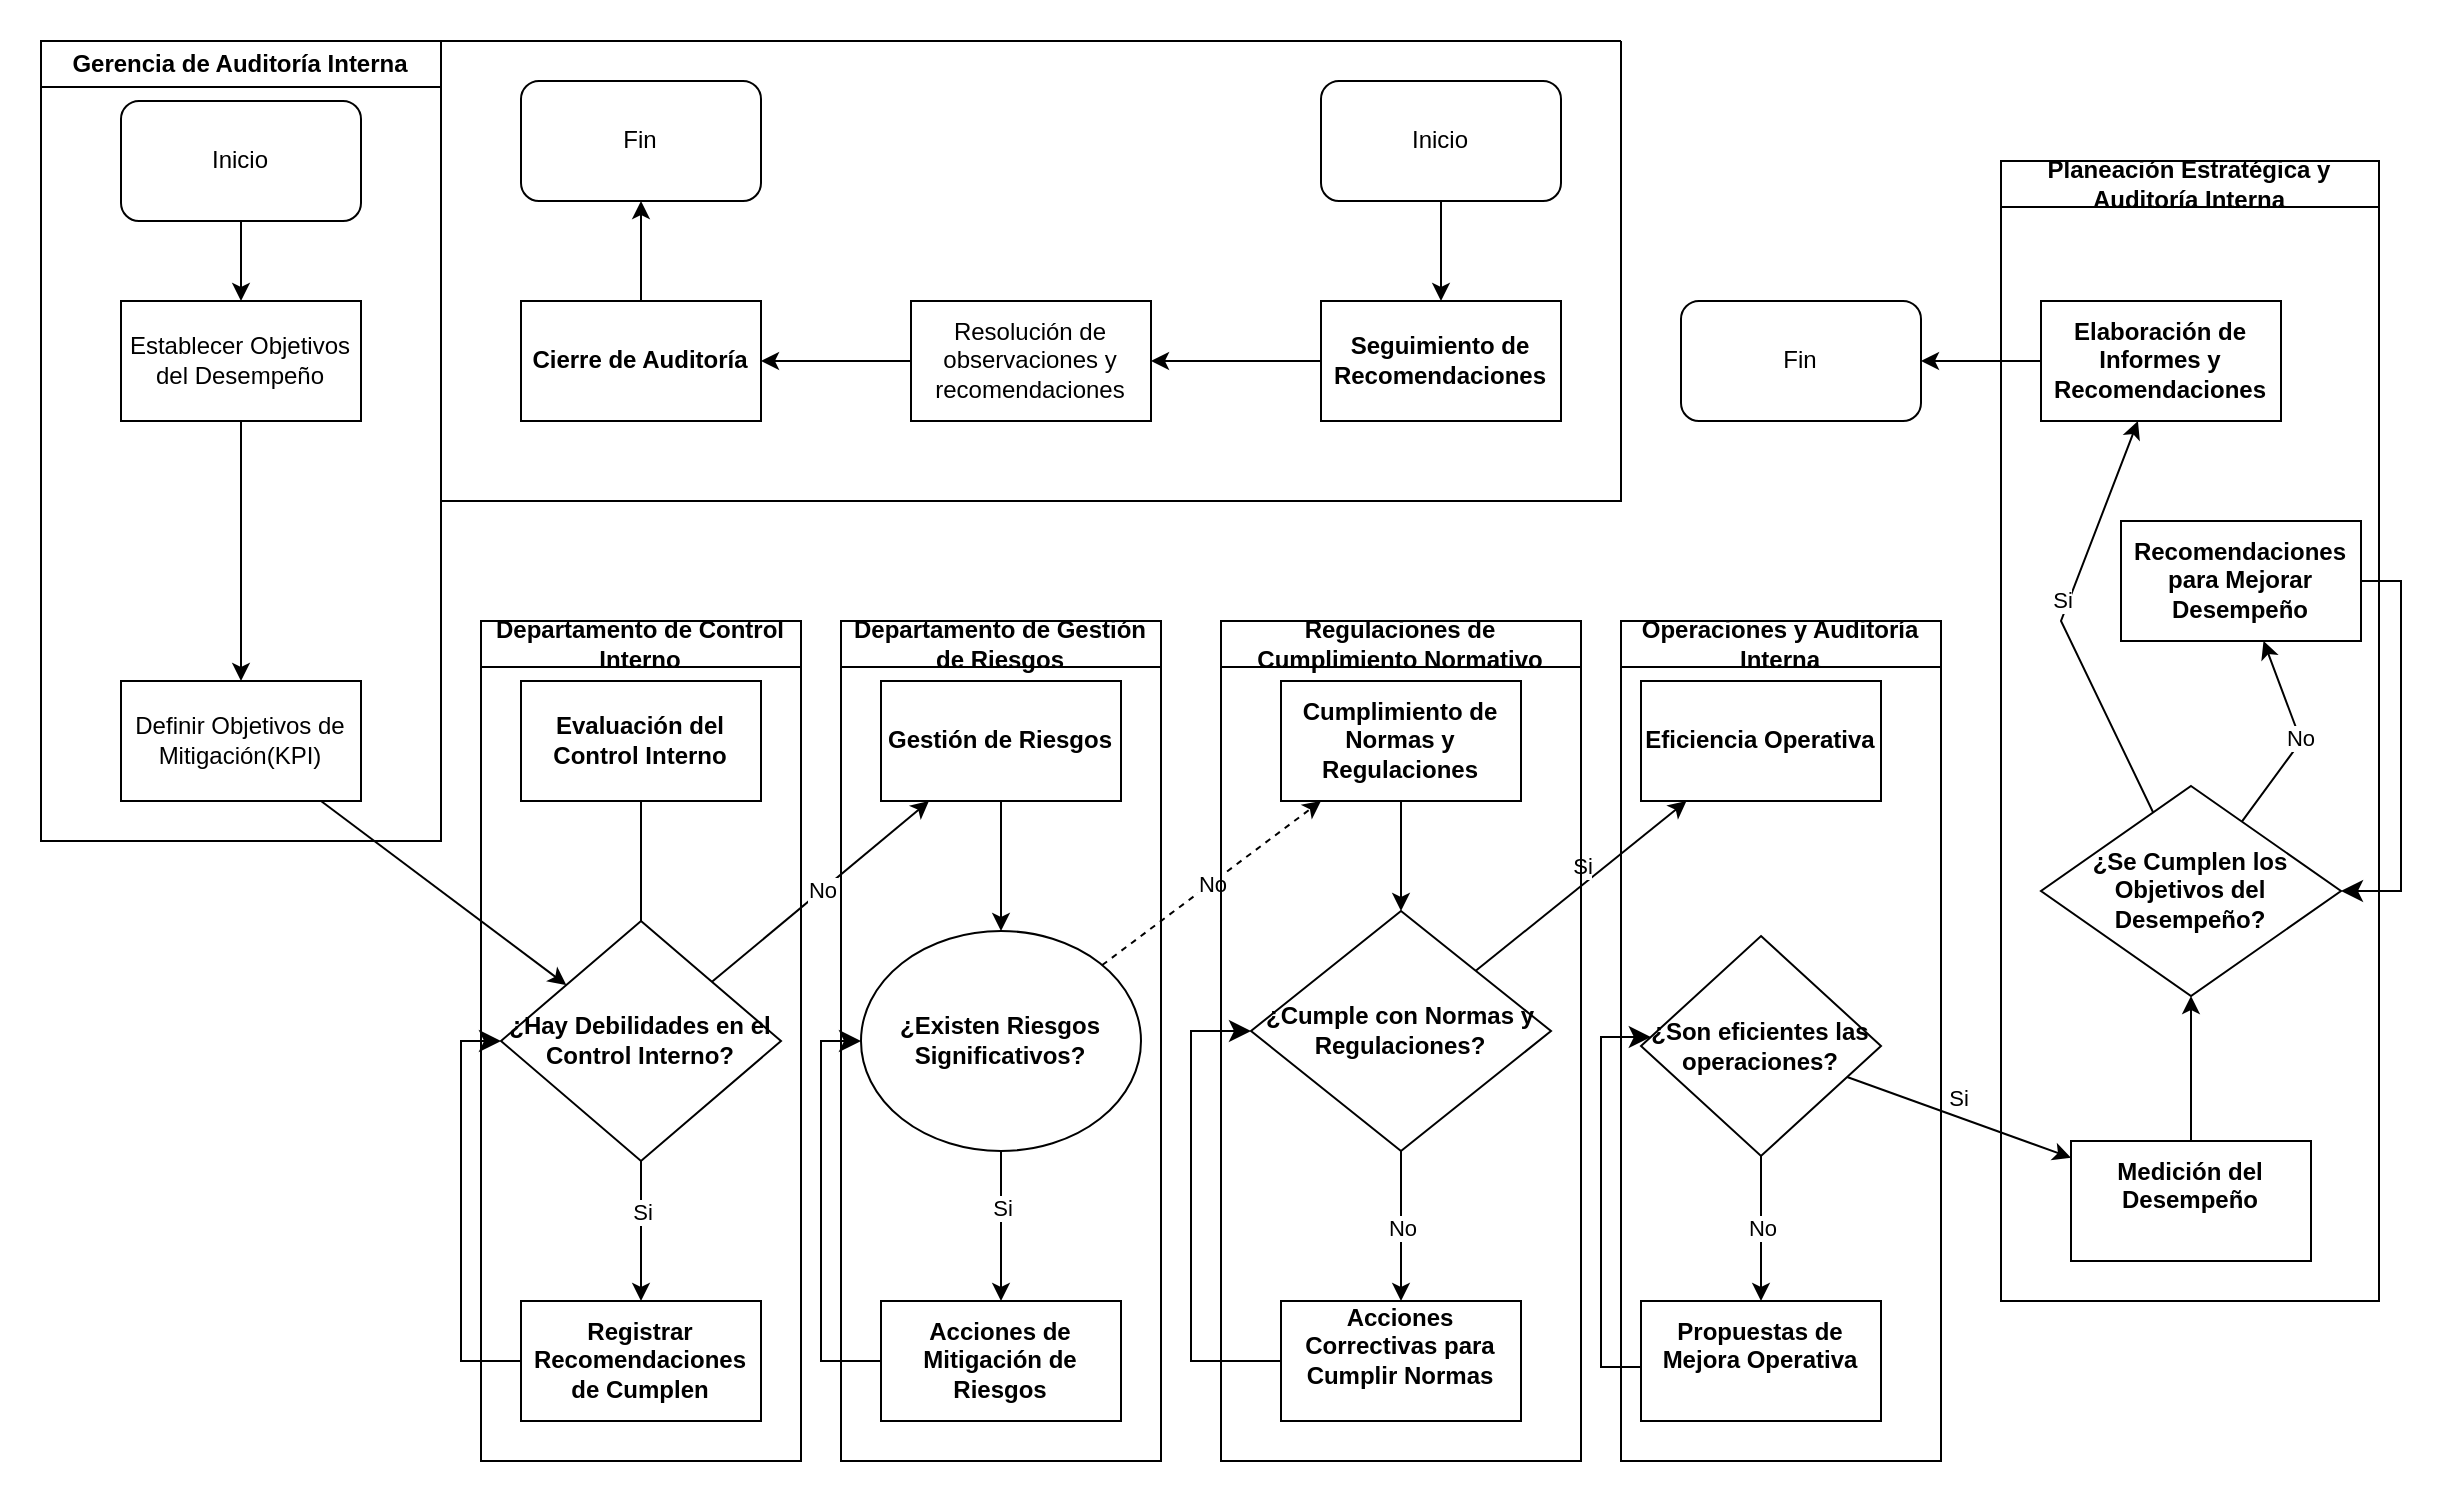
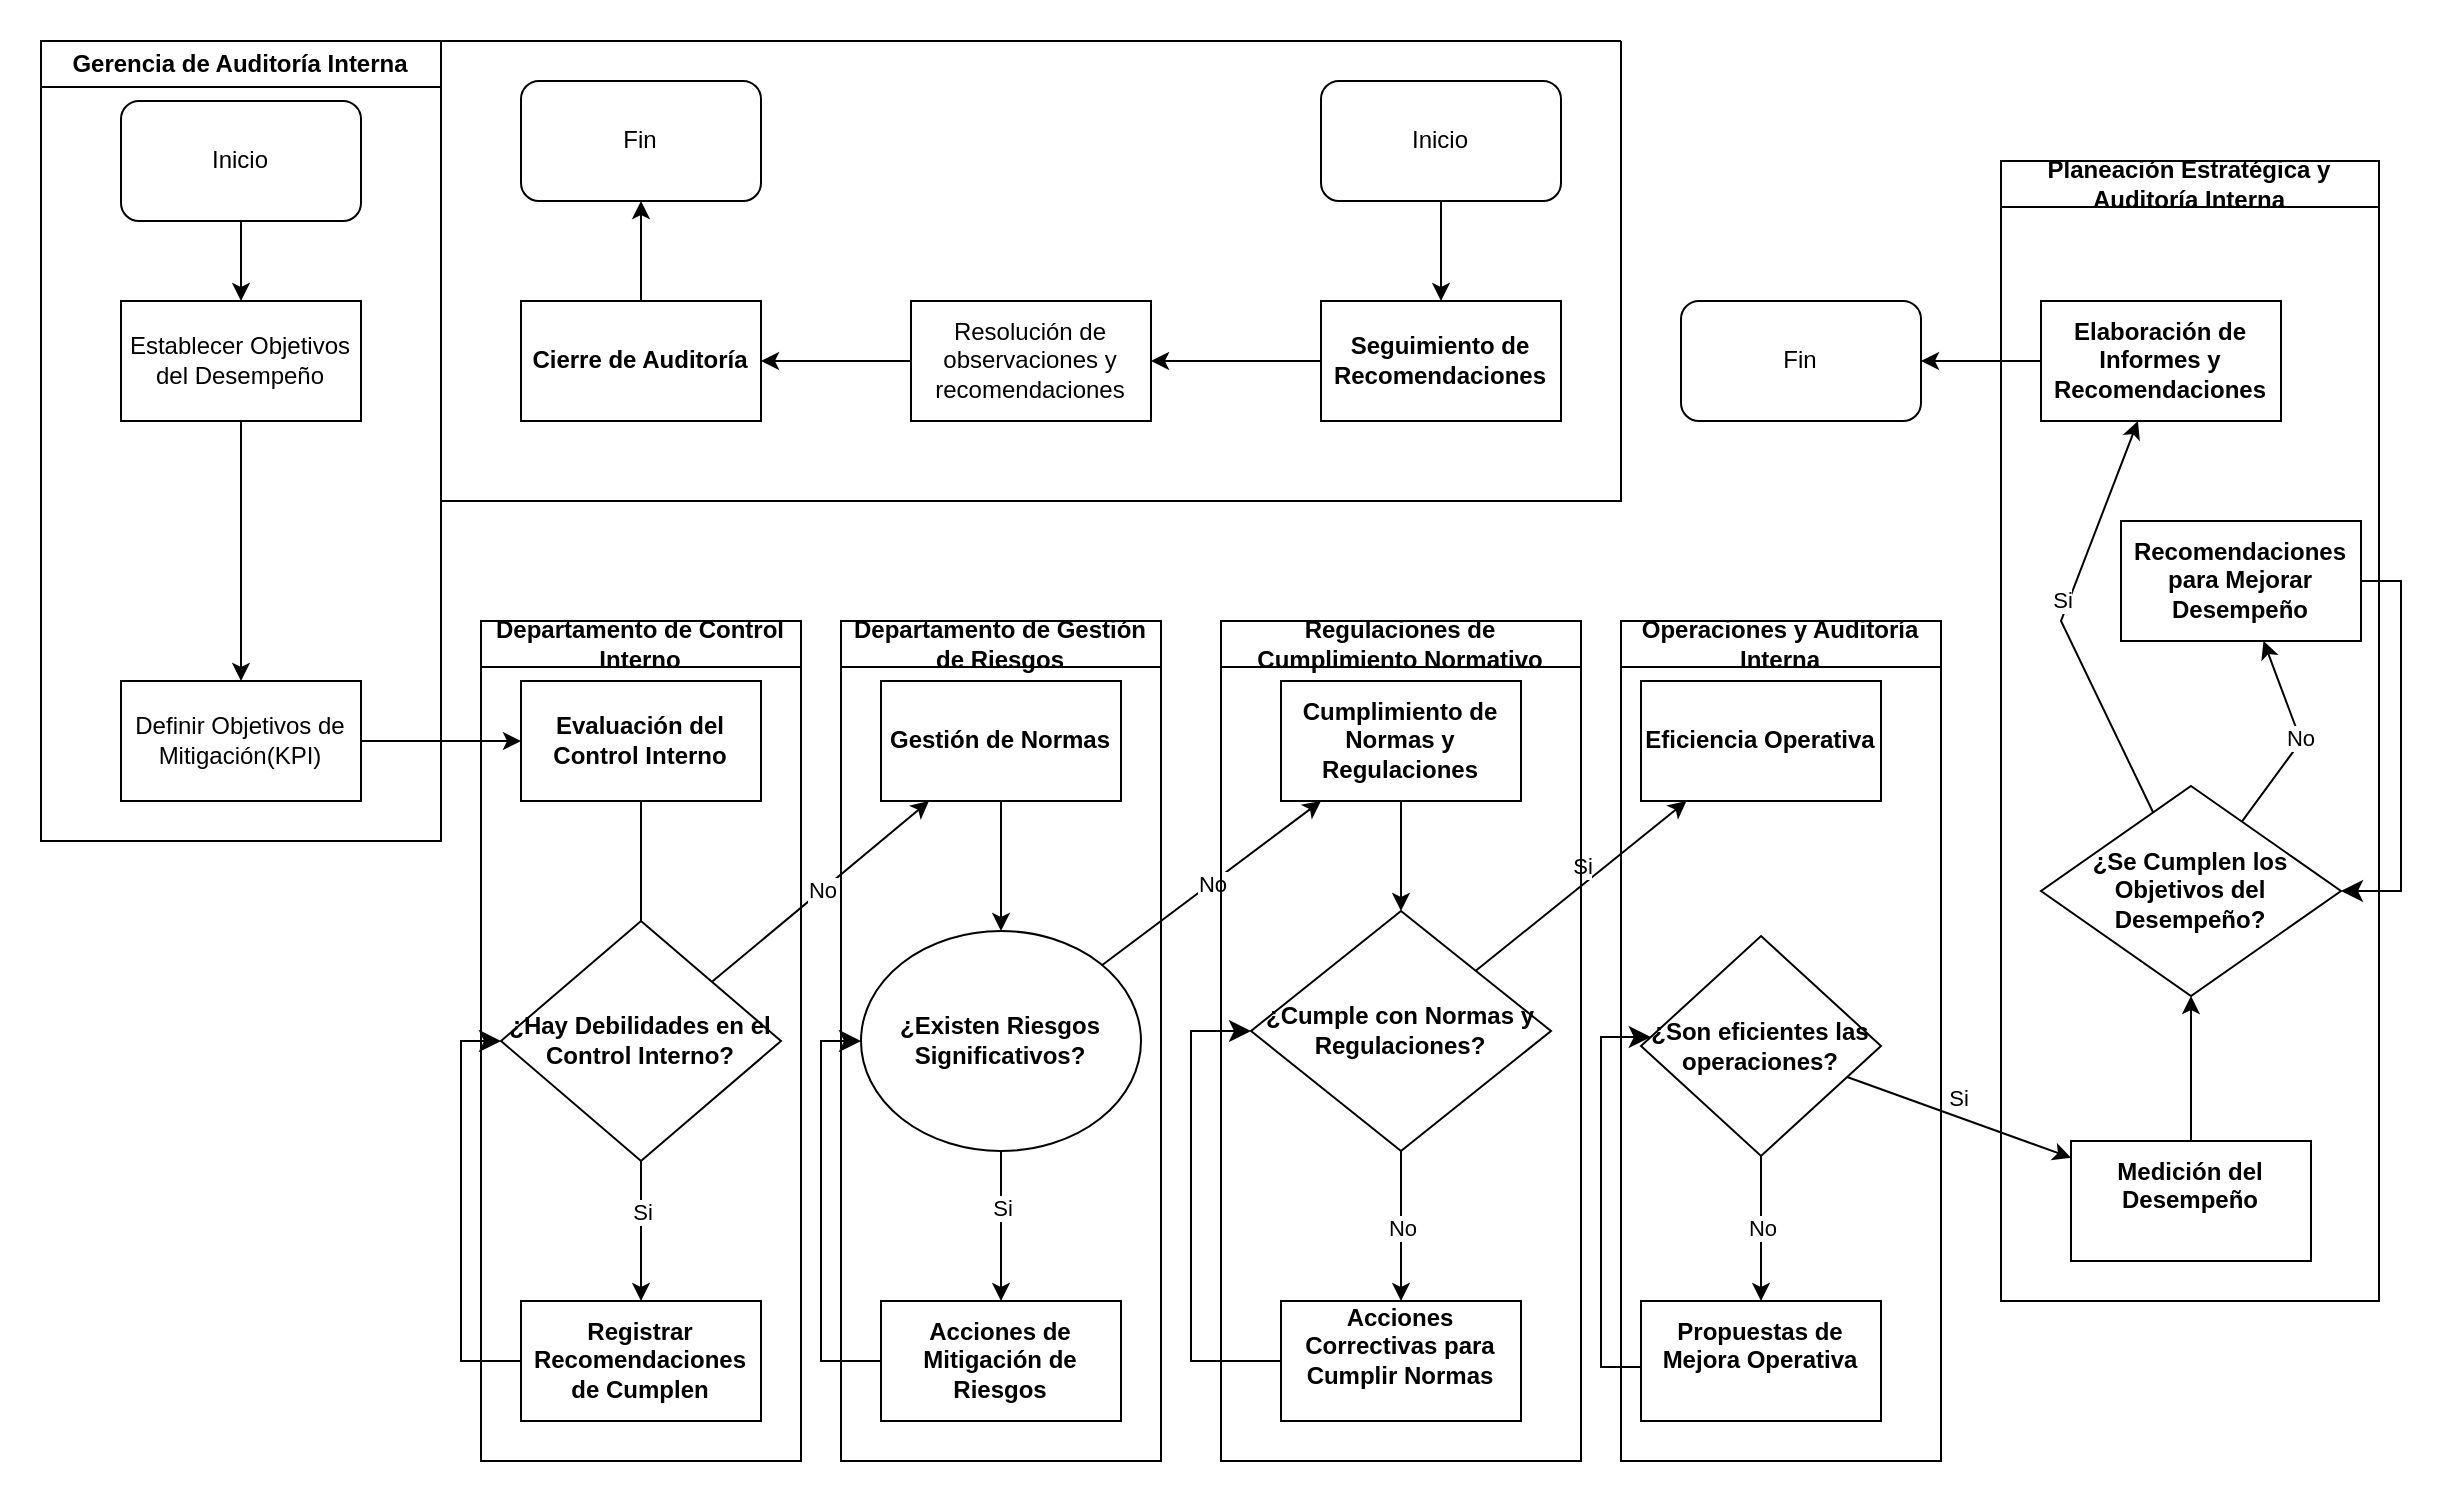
node "Gestión de Riesgos": label "Gestión de Riesgos" -> "Gestión de Normas"
edge "¿Existen Riesgos Significativos?" -> "Cumplimiento de Normas y Regulaciones": style dashed -> solid
edge "Definir Objetivos de Mitigación(KPI)" -> "¿Hay Debilidades en el Control Interno?": now "Definir Objetivos de Mitigación(KPI)" -> "Evaluación del Control Interno"
